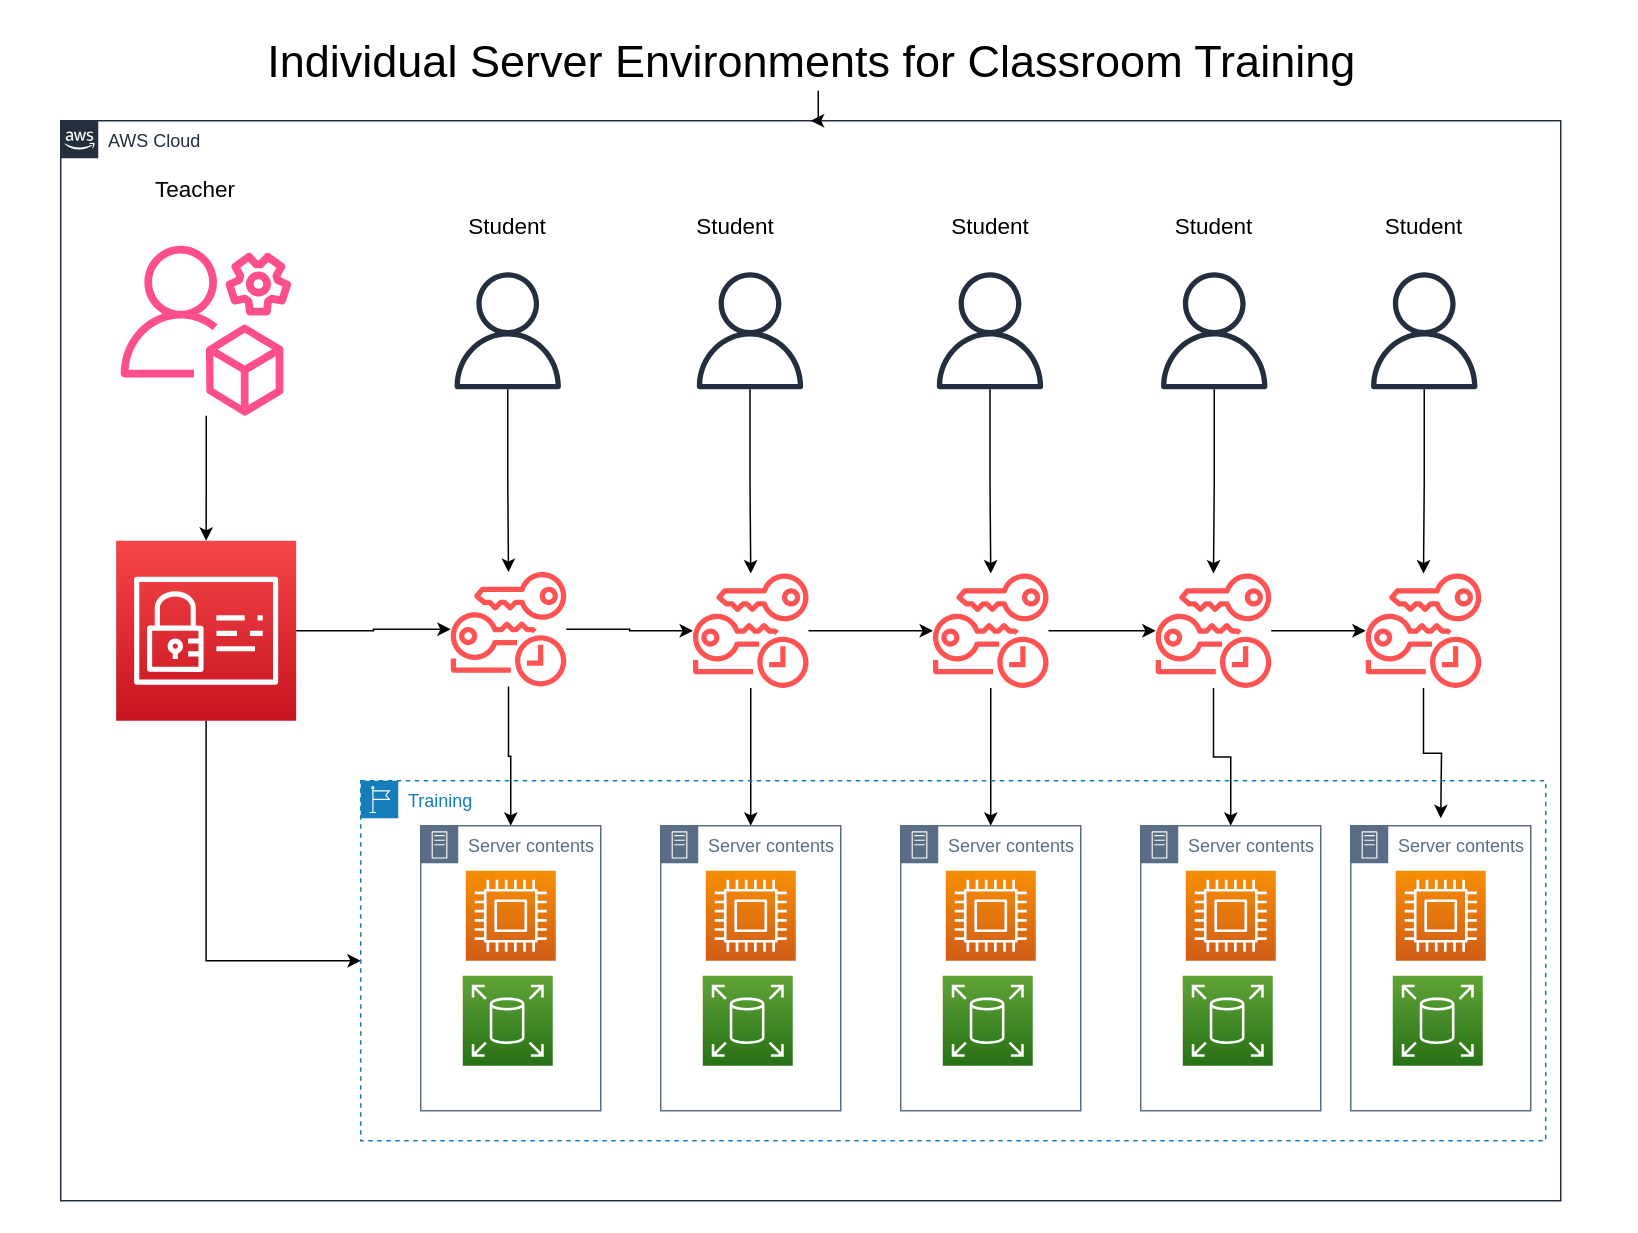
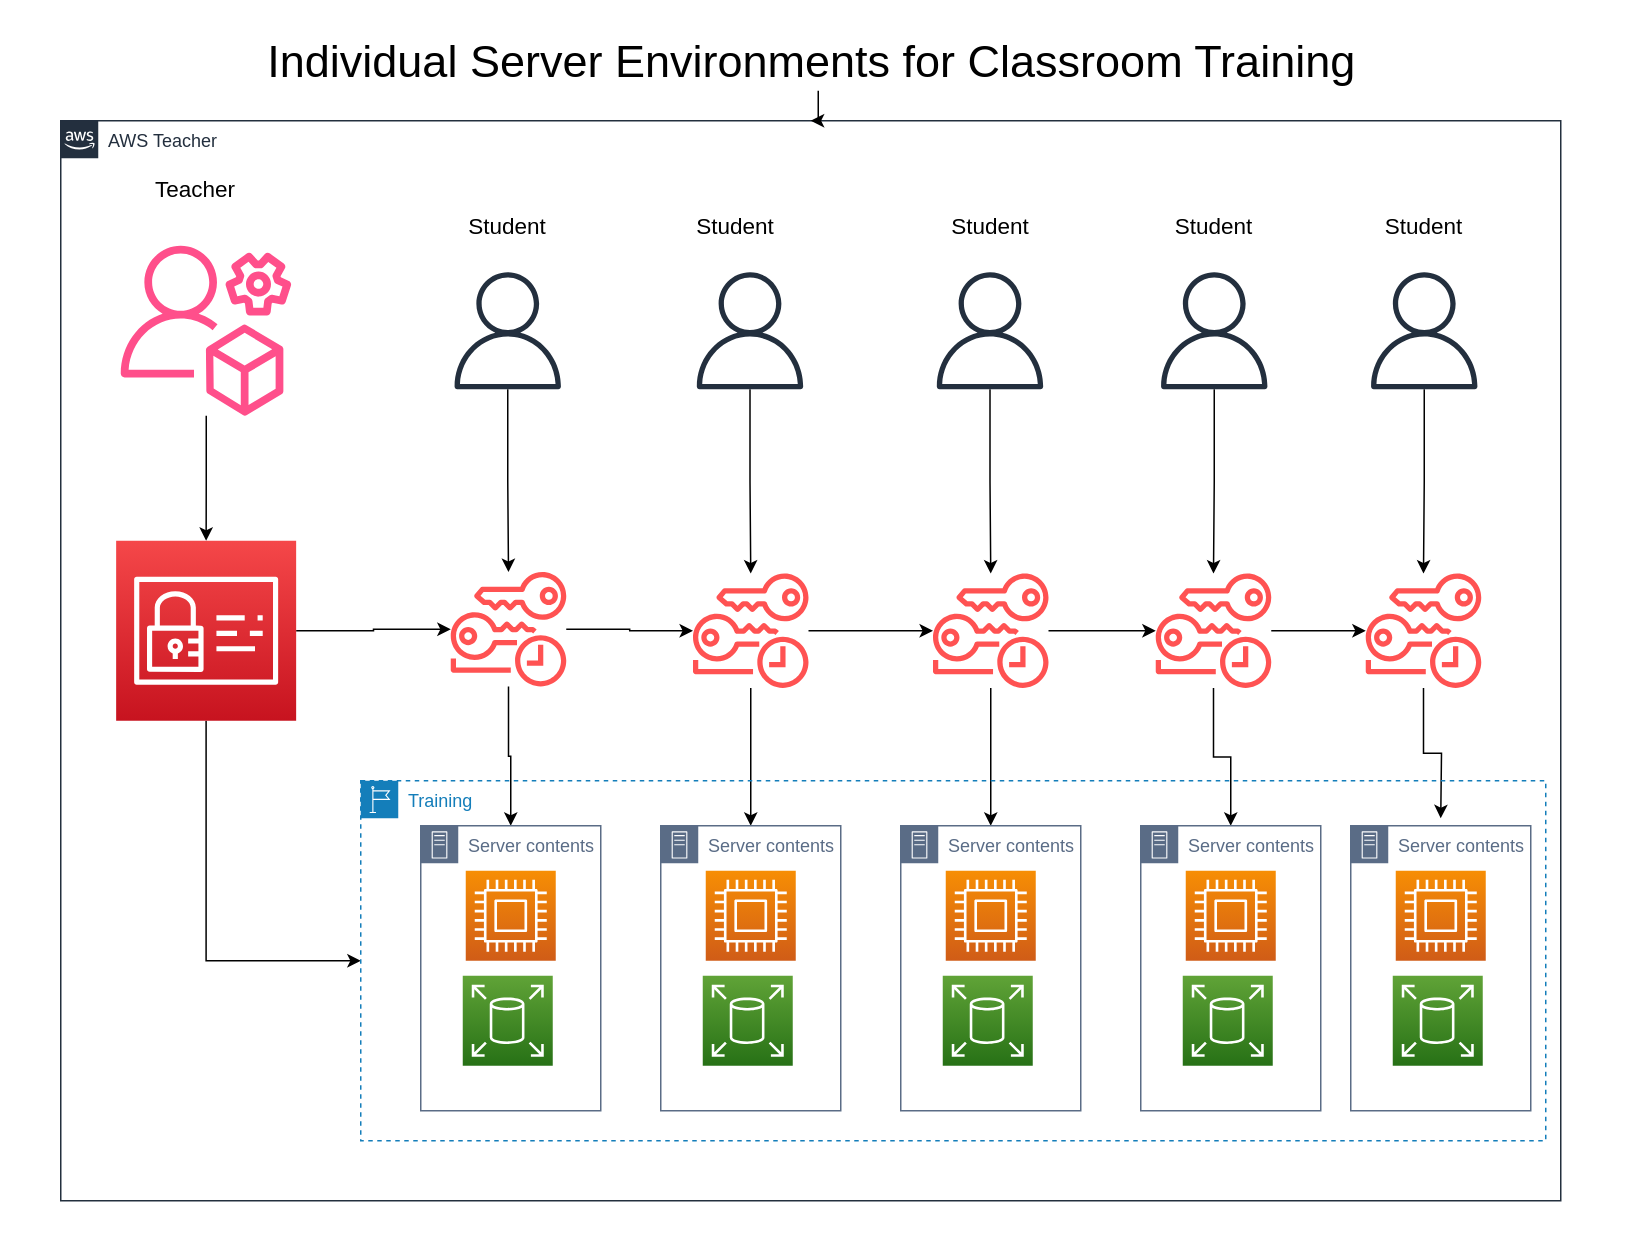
node "AWS Cloud": label "AWS Cloud" -> "AWS Teacher"
